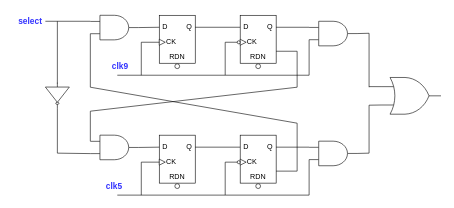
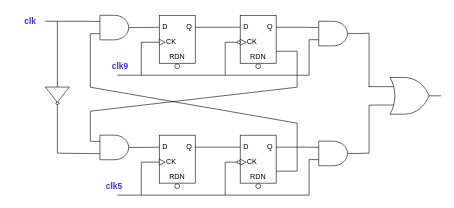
node "select": label "select" -> "clk"
